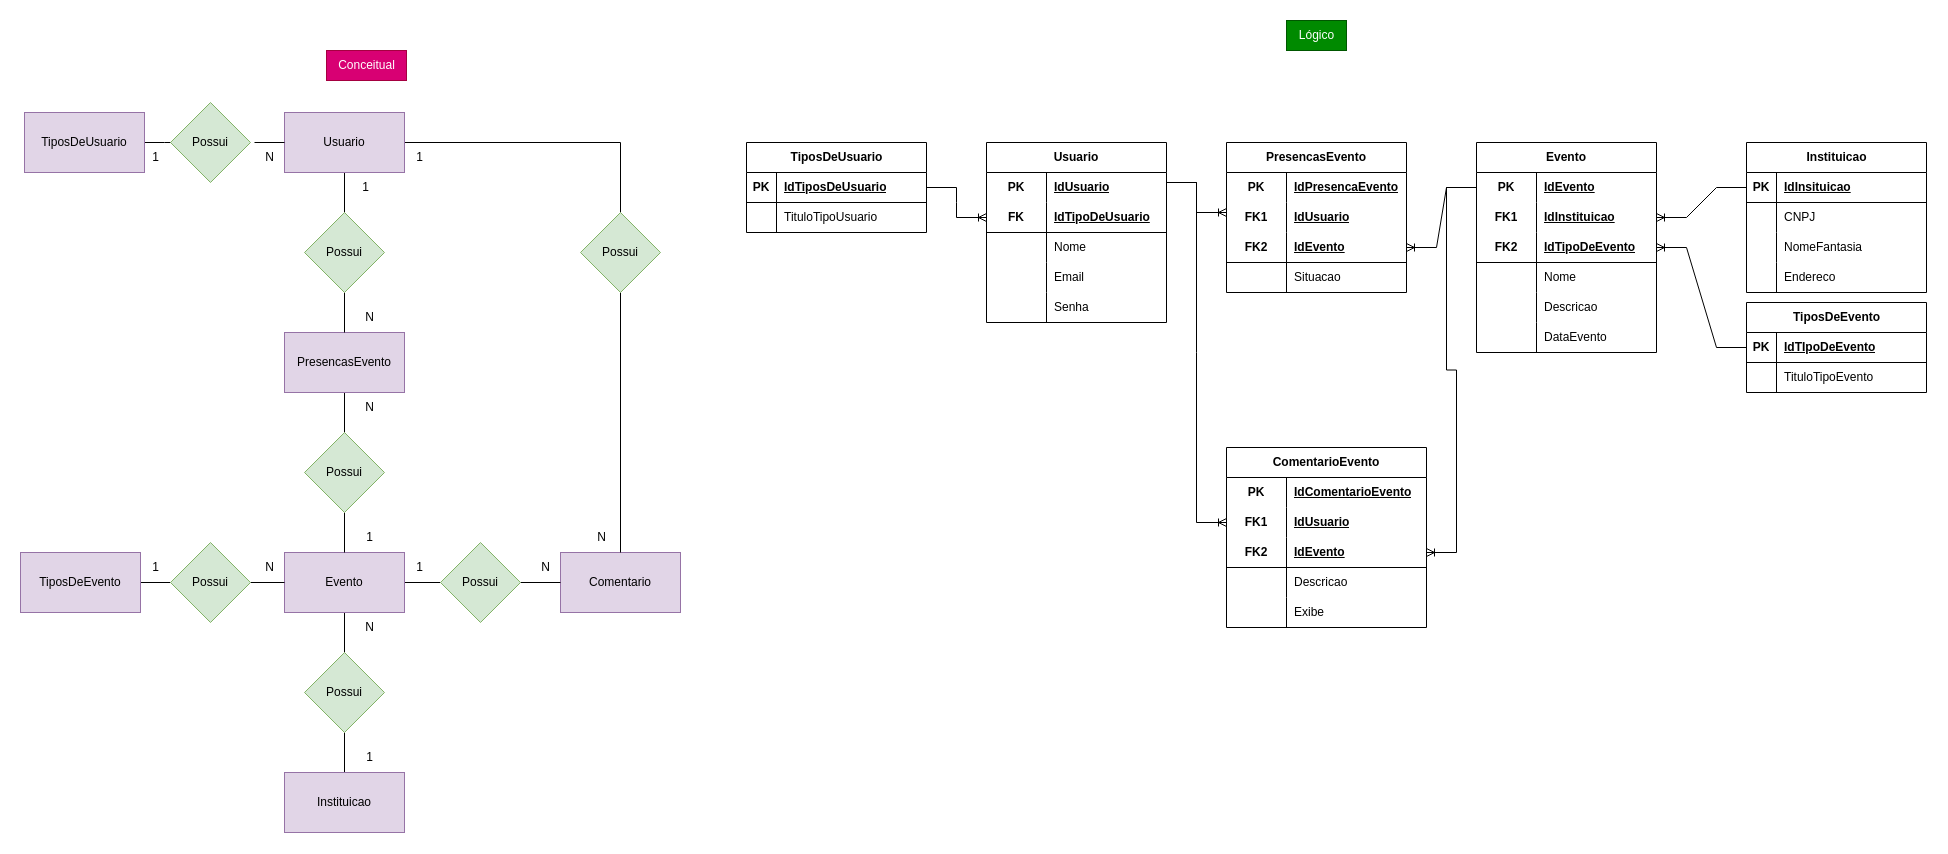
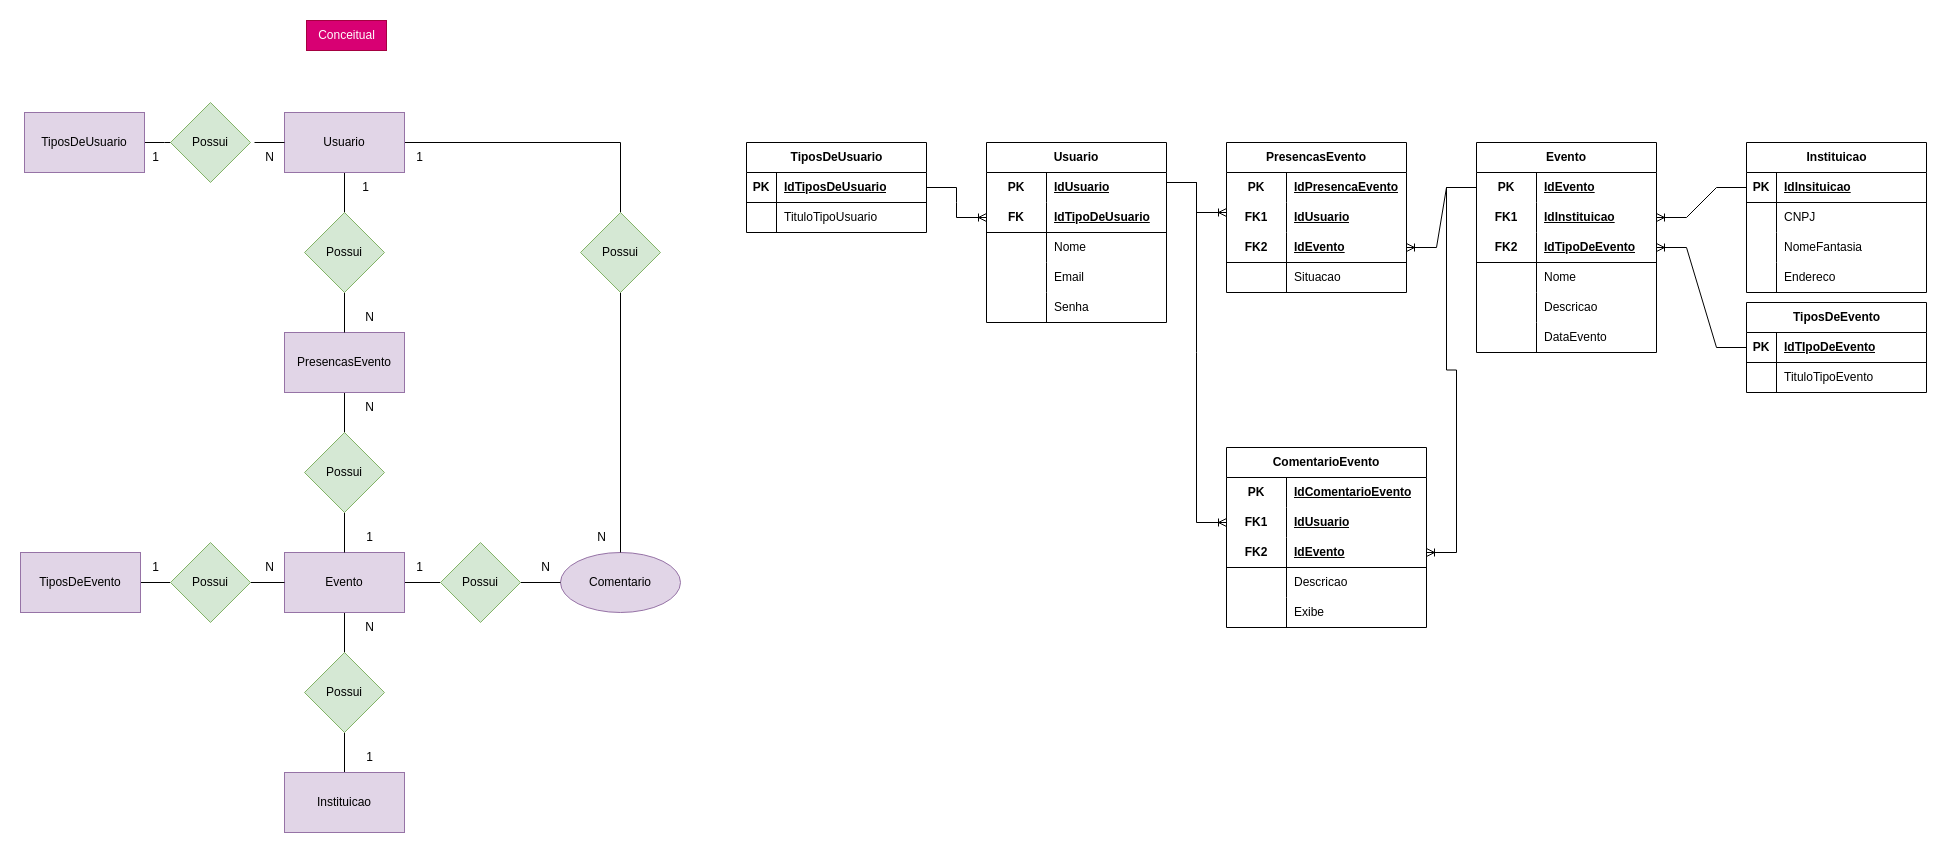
node "Lógico": removed
node "Conceitual": moved (367, 66) -> (347, 36)
node "Comentario": shape rectangle -> ellipse
